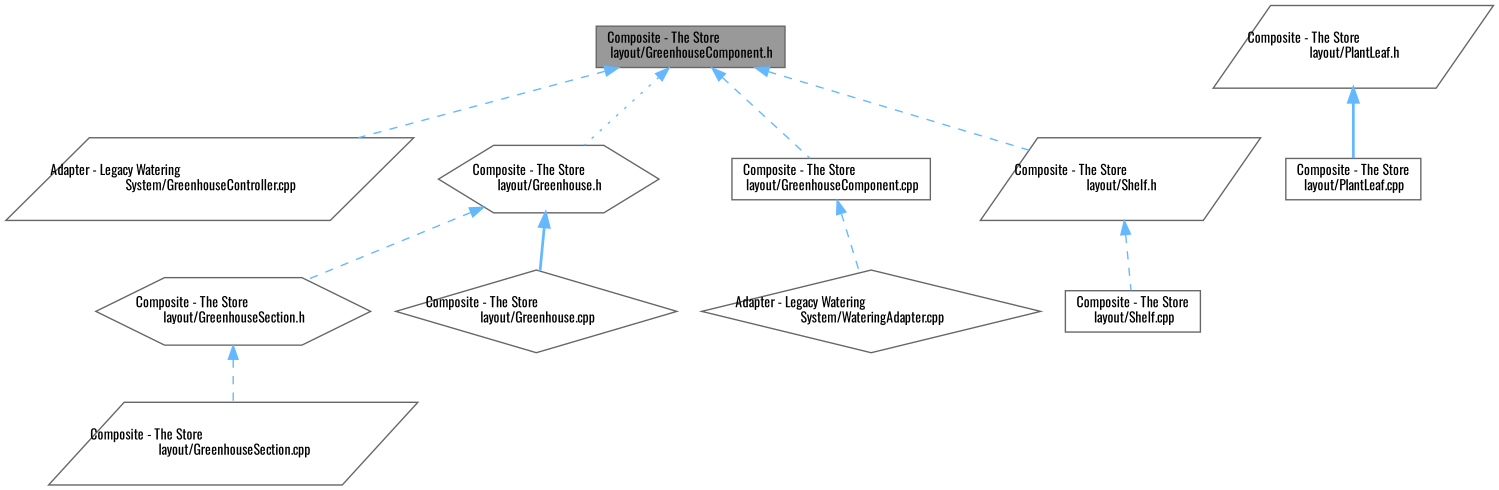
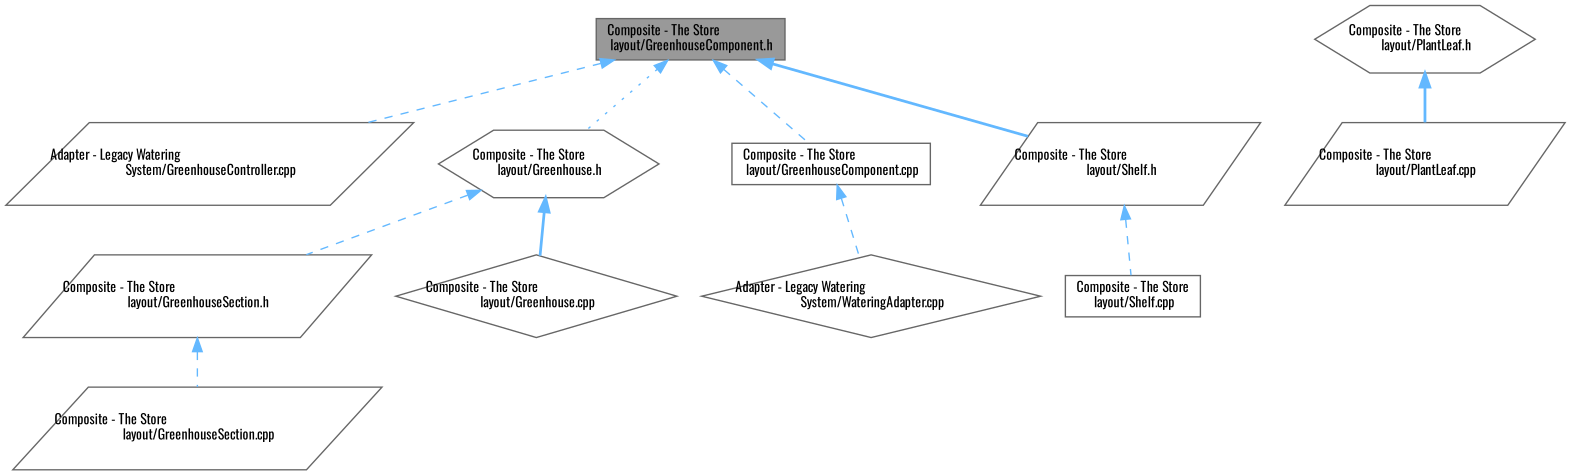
node "Composite - The Store layout/PlantLeaf.h": shape parallelogram -> hexagon
edge "Composite - The Store layout/Shelf.h" -> "Composite - The Store layout/GreenhouseComponent.h": style dashed -> bold
node "Composite - The Store layout/PlantLeaf.cpp": shape box -> parallelogram
node "Composite - The Store layout/GreenhouseSection.h": shape hexagon -> parallelogram
